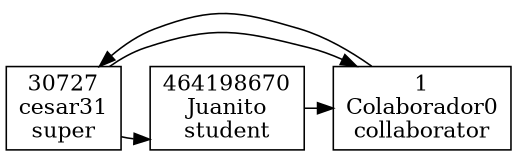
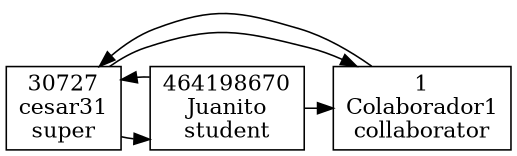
edge "464198670 Juanito student" -> "30727 cesar31 super": added
node "1 Colaborador0 collaborator": label "1 Colaborador0 collaborator" -> "1 Colaborador1 collaborator"
